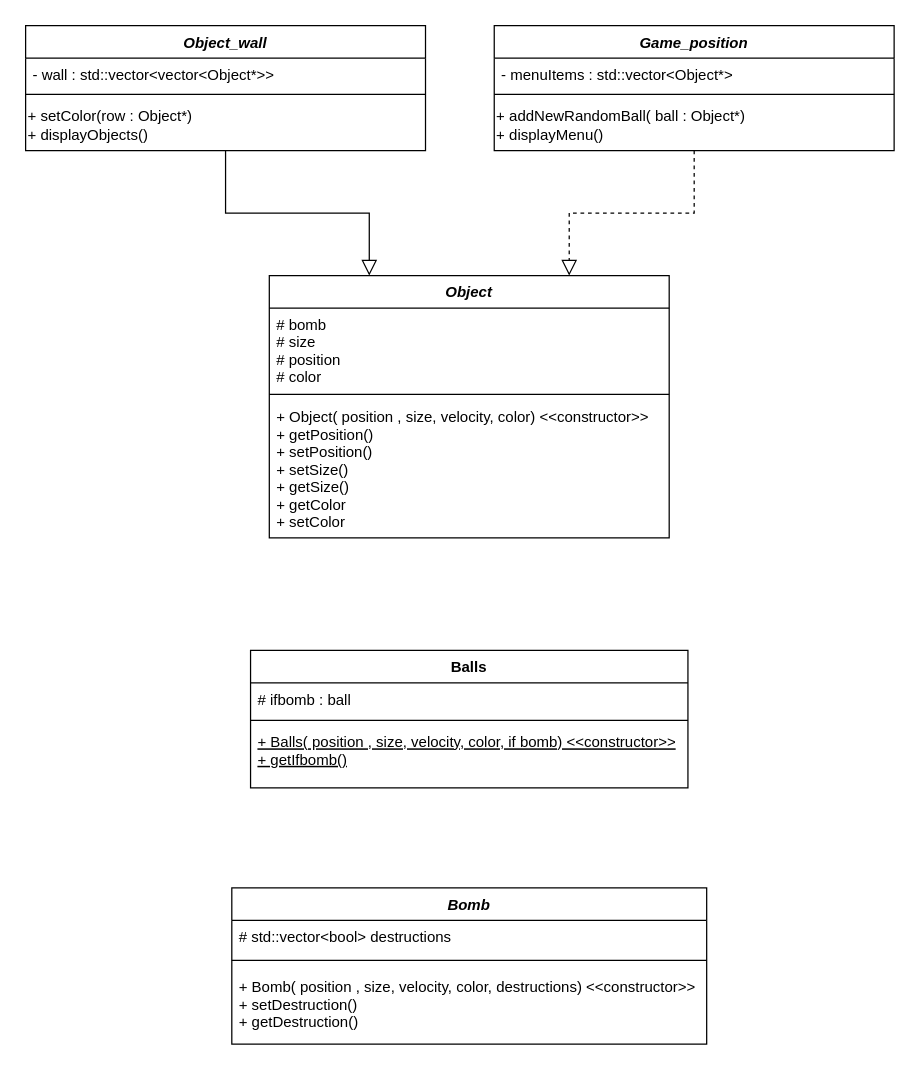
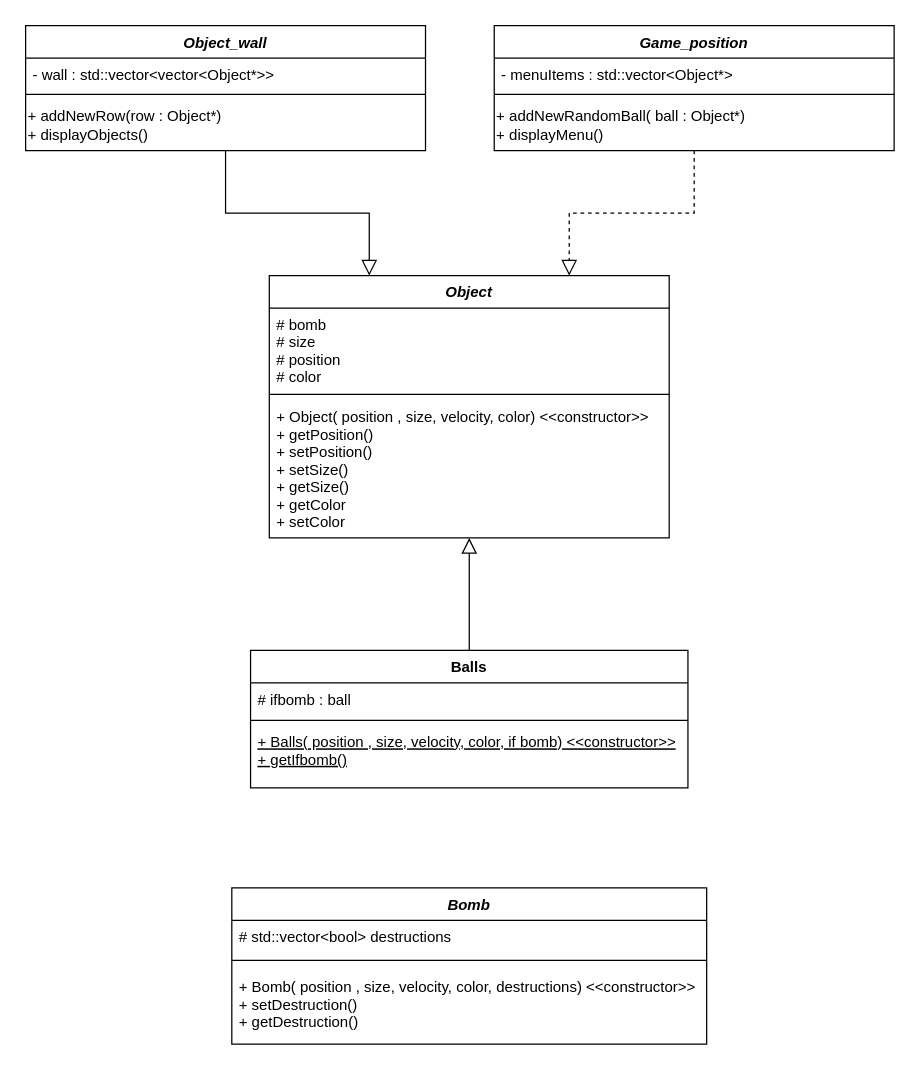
node "+ setColor(row : Object*) + displayObjects()": label "+ setColor(row : Object*) + displayObjects()" -> "+ addNewRow(row : Object*) + displayObjects()"
edge "Balls" -> "Object": added
